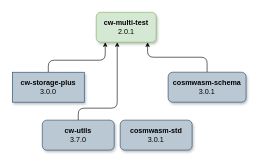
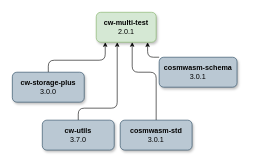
edge "cosmwasm-std 3.0.1" -> "cw-multi-test 2.0.1": added
node "cw-storage-plus 3.0.0": shape rectangle -> rounded rectangle
node "cosmwasm-schema 3.0.1": moved (207, 87) -> (198, 72)
